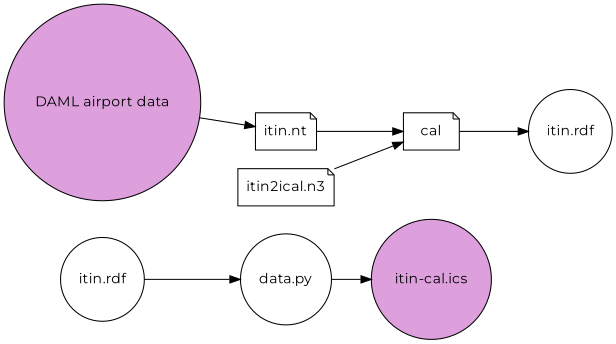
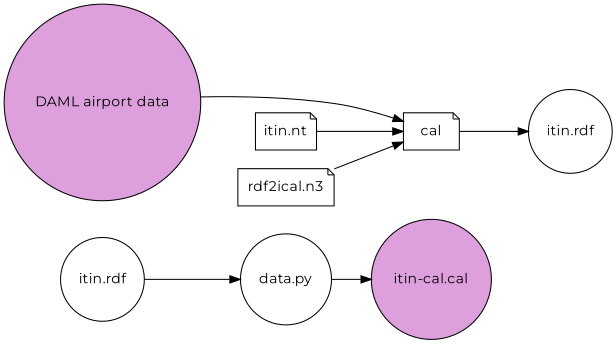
edge "DAML airport data" -> "itin.nt": now "DAML airport data" -> "cal"
node "itin2ical.n3": label "itin2ical.n3" -> "rdf2ical.n3"
node "itin-cal.ics": label "itin-cal.ics" -> "itin-cal.cal"
